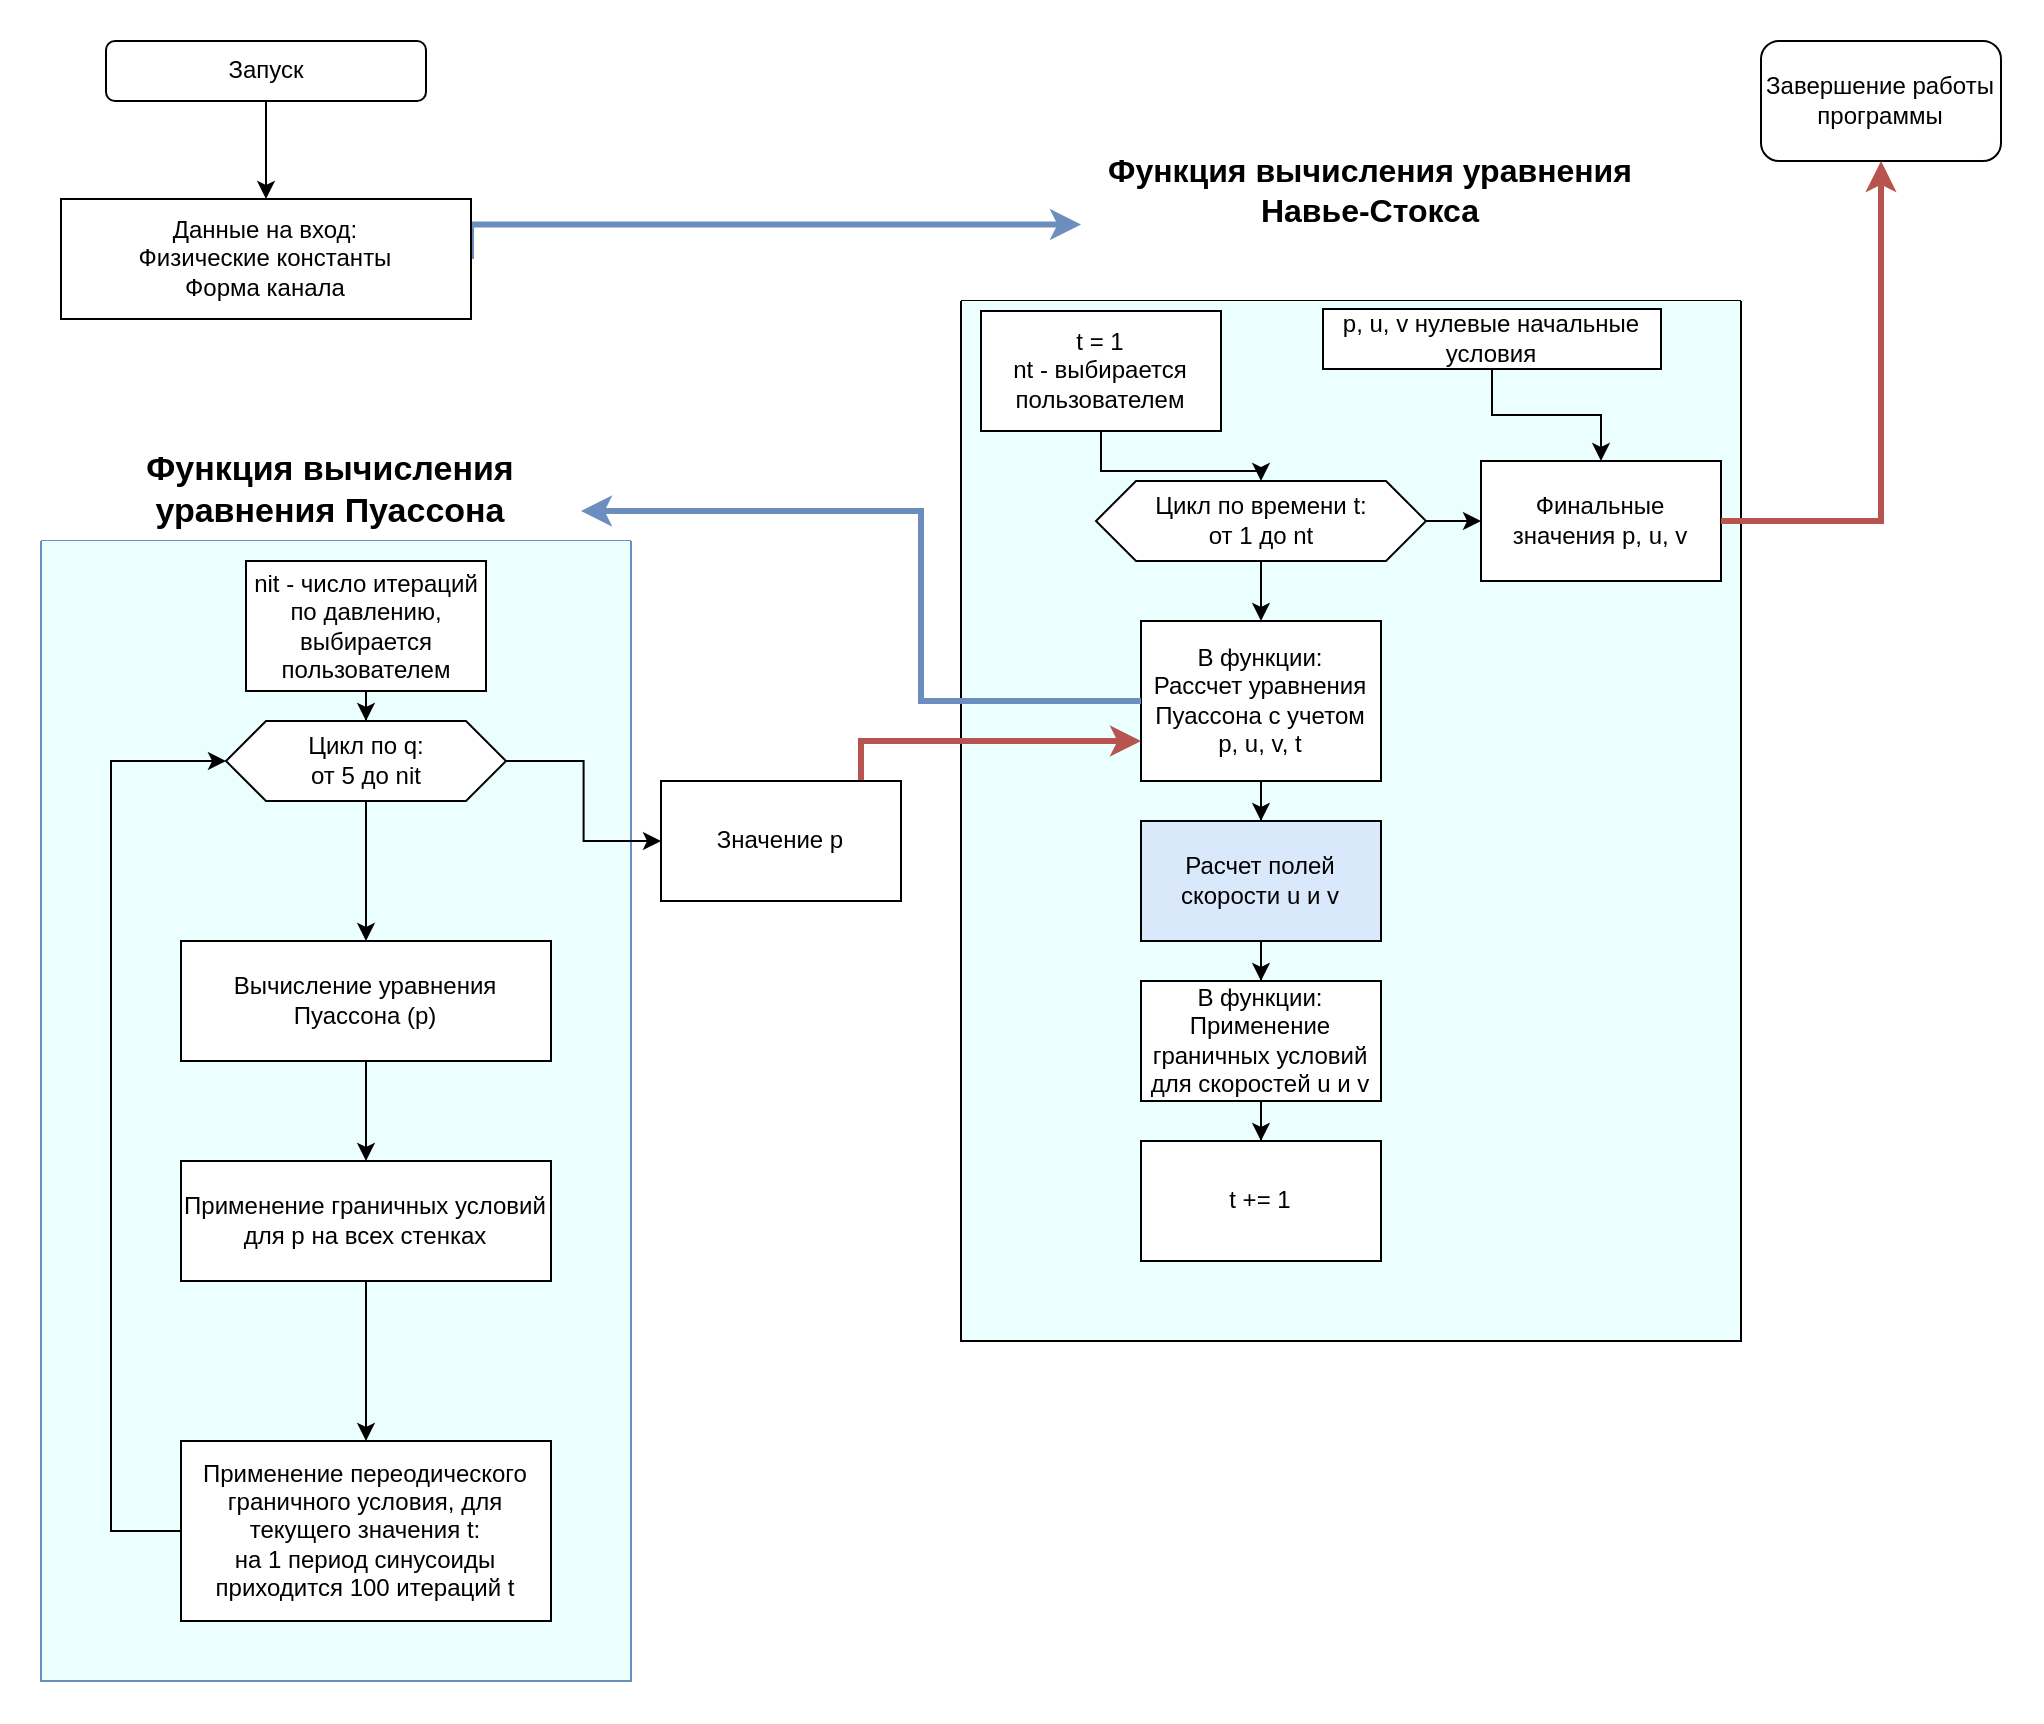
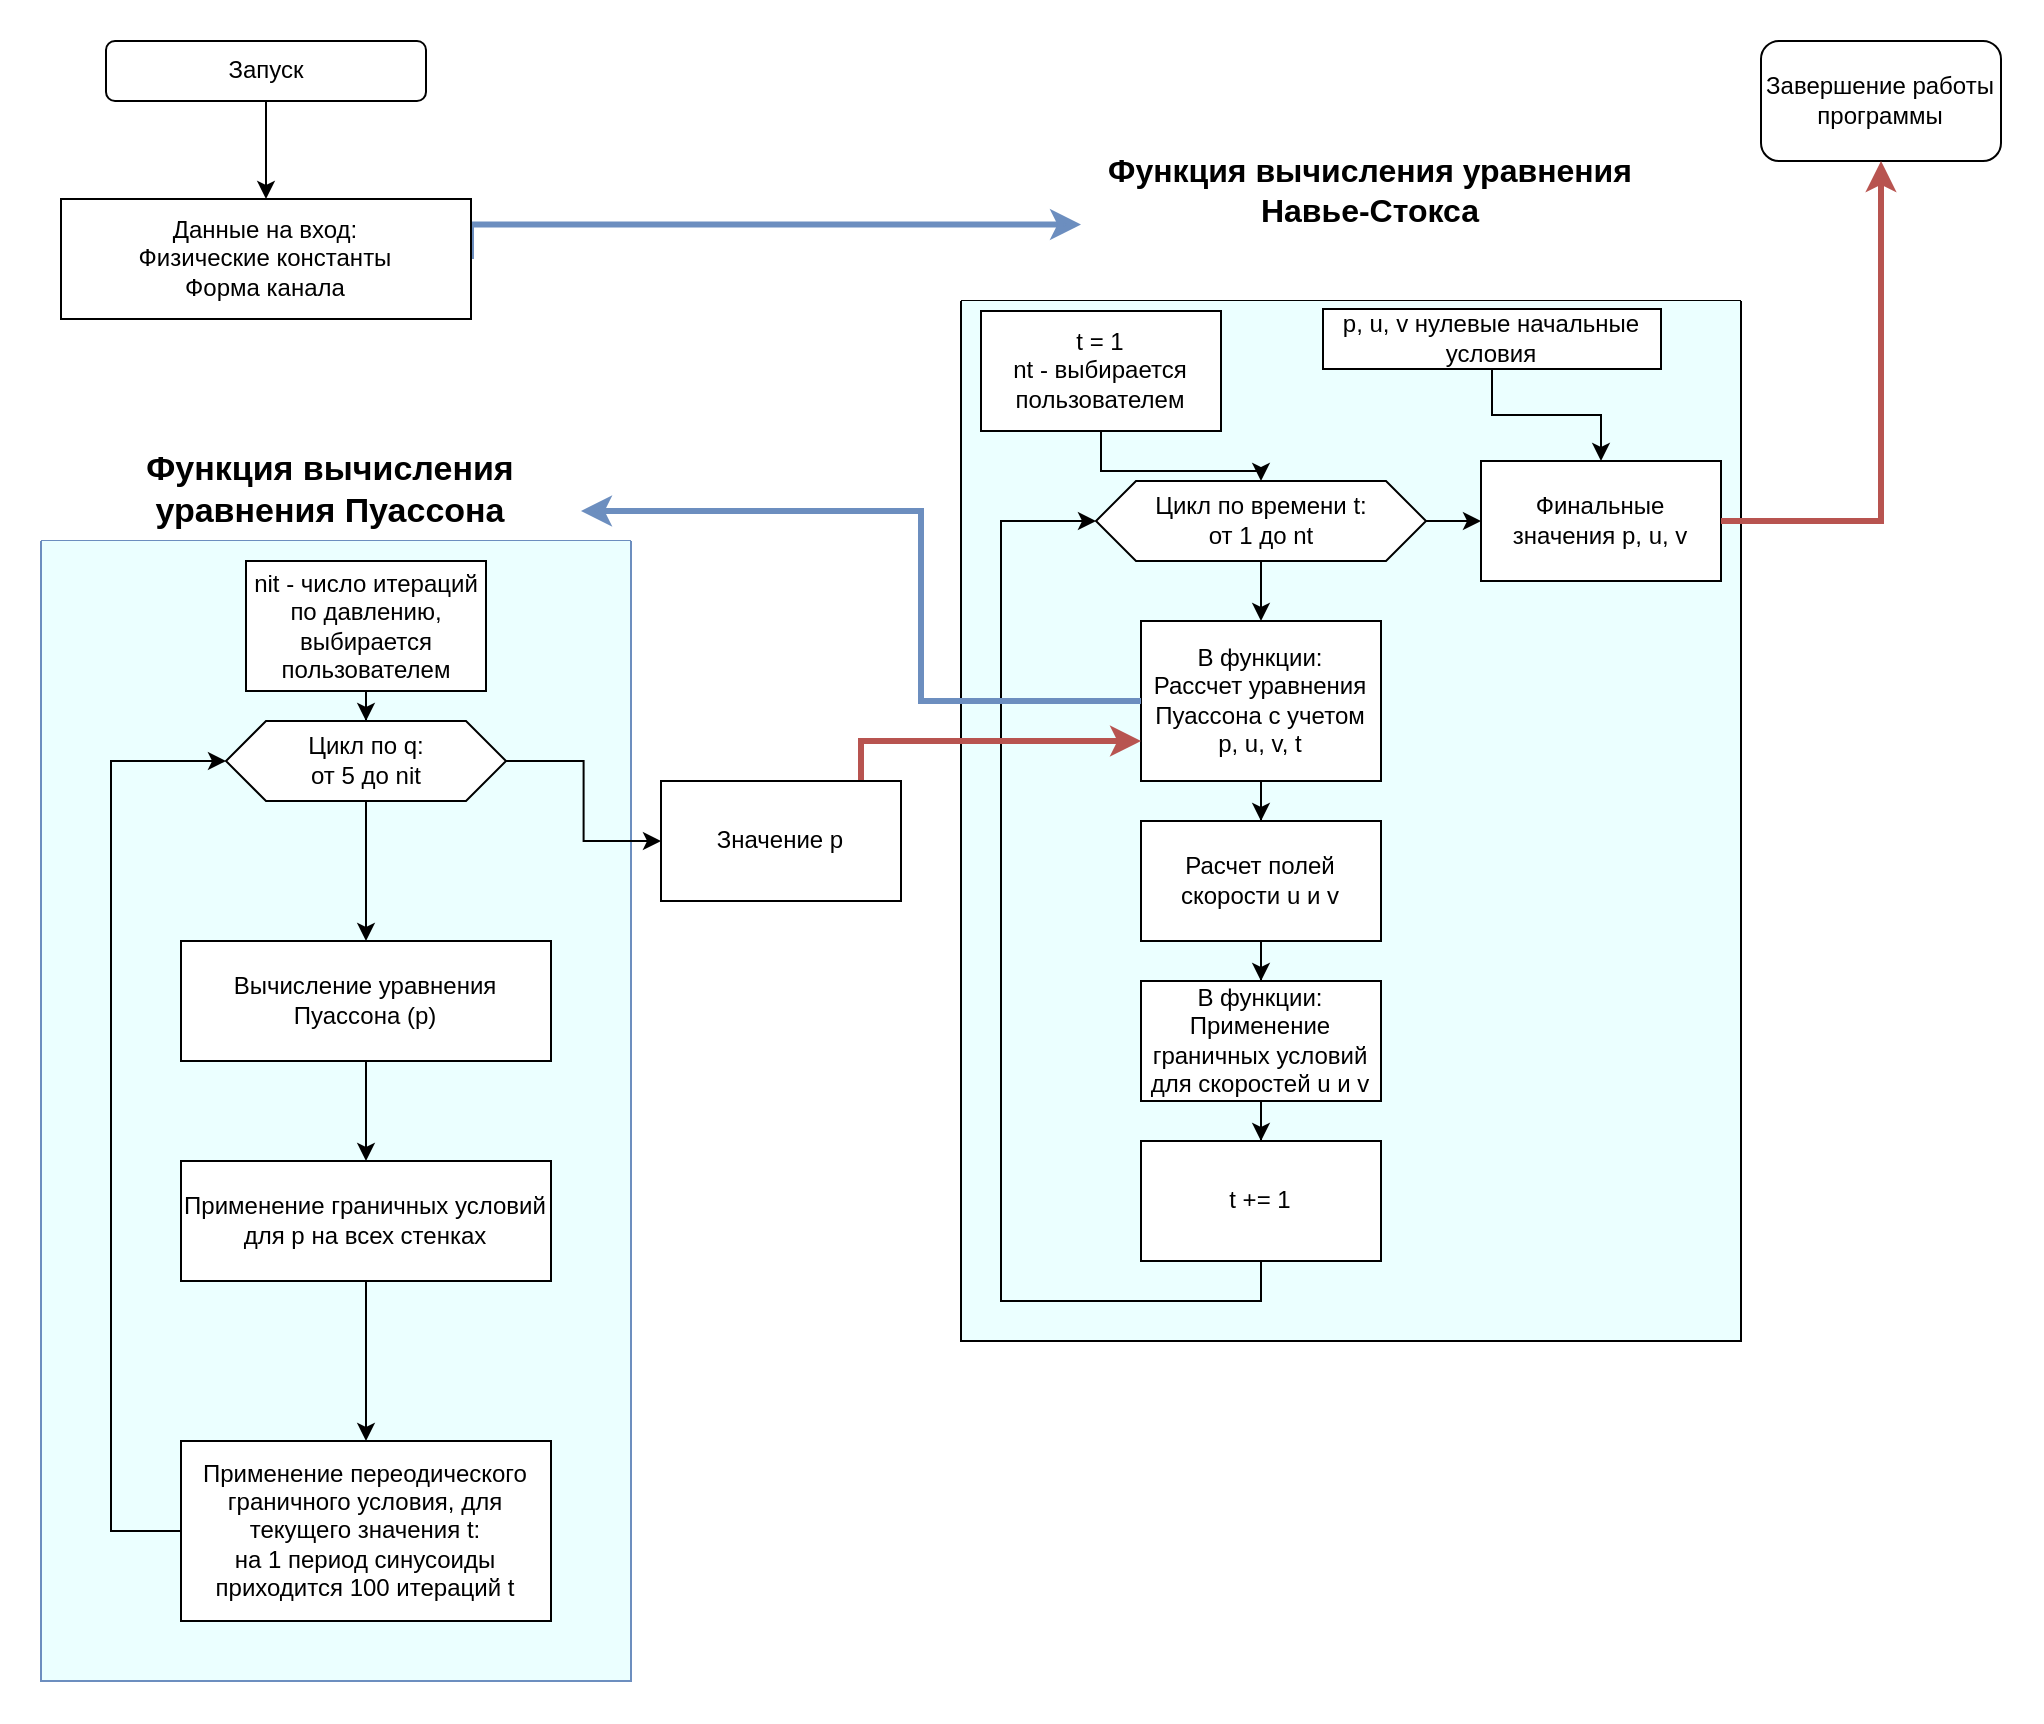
node "Расчет полей скорости u и v": fillcolor #dae8fc -> #ffffff
edge "t += 1" -> "Цикл по времени t: от 1 до nt": added
